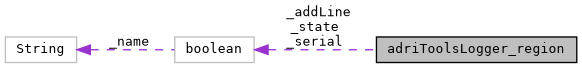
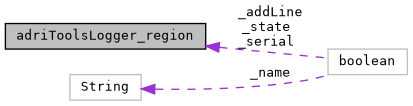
edge "adriToolsLogger_region" -> "boolean": reversed
